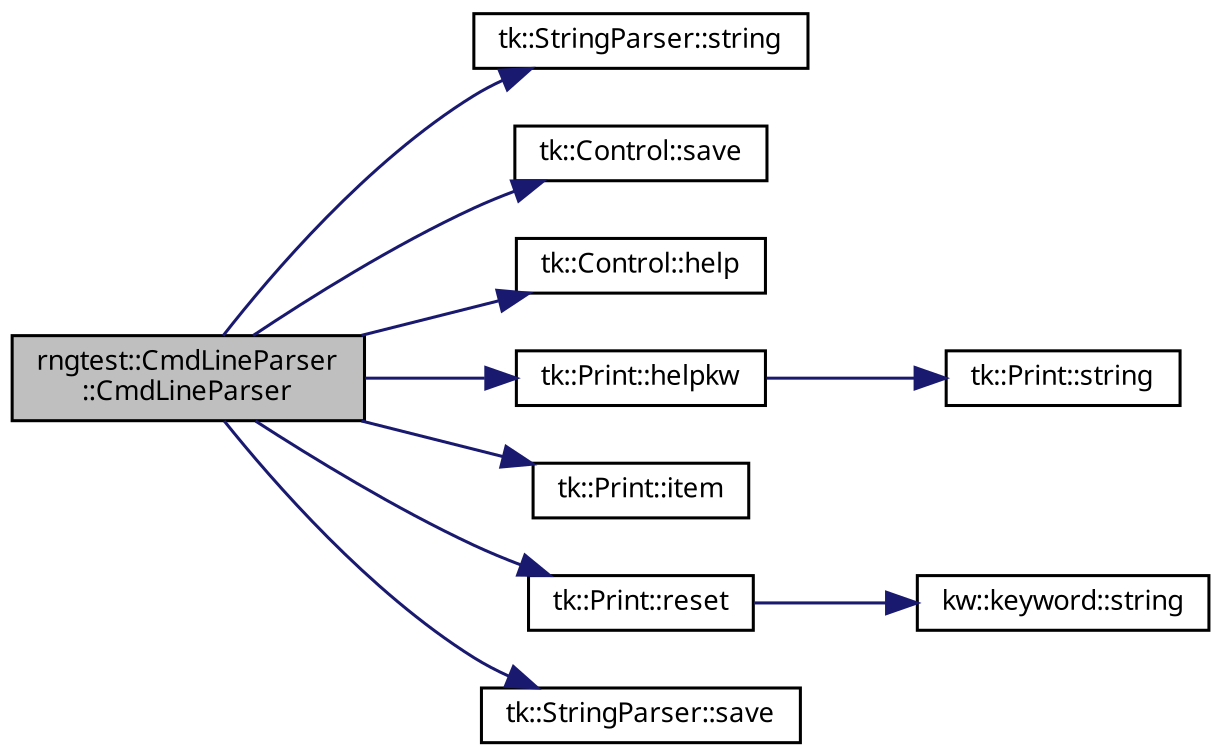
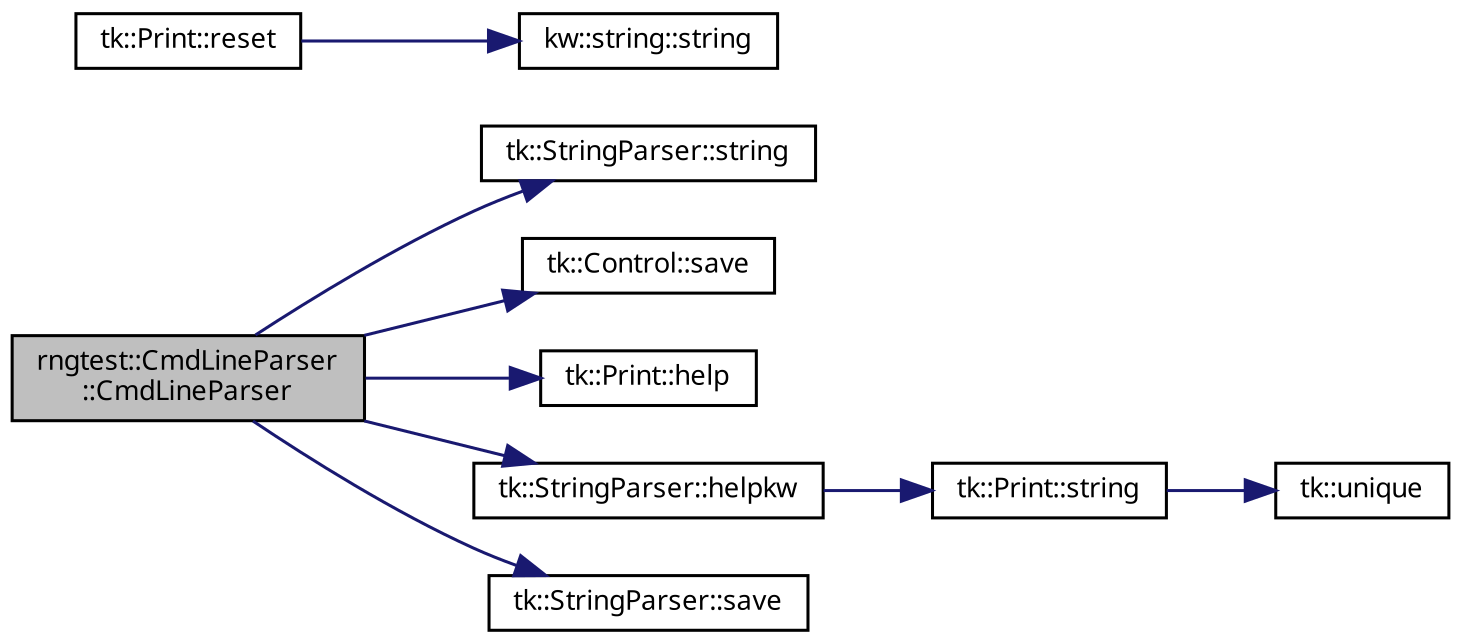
node "tk::Control::help": label "tk::Control::help" -> "tk::Print::help"
node "tk::Print::helpkw": label "tk::Print::helpkw" -> "tk::StringParser::helpkw"
node "tk::Print::item": removed
node "tk::unique": added
edge "rngtest::CmdLineParser ::CmdLineParser" -> "tk::Print::reset": removed
node "kw::keyword::string": label "kw::keyword::string" -> "kw::string::string"
